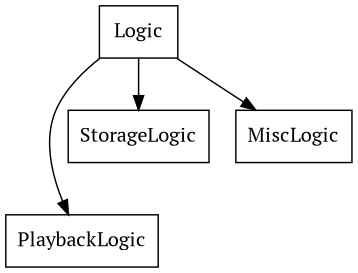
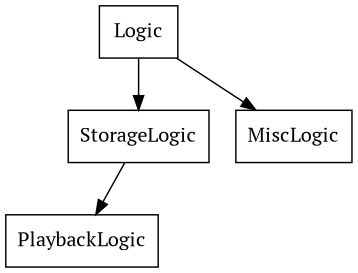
edge "Logic" -> "PlaybackLogic": now "StorageLogic" -> "PlaybackLogic"
